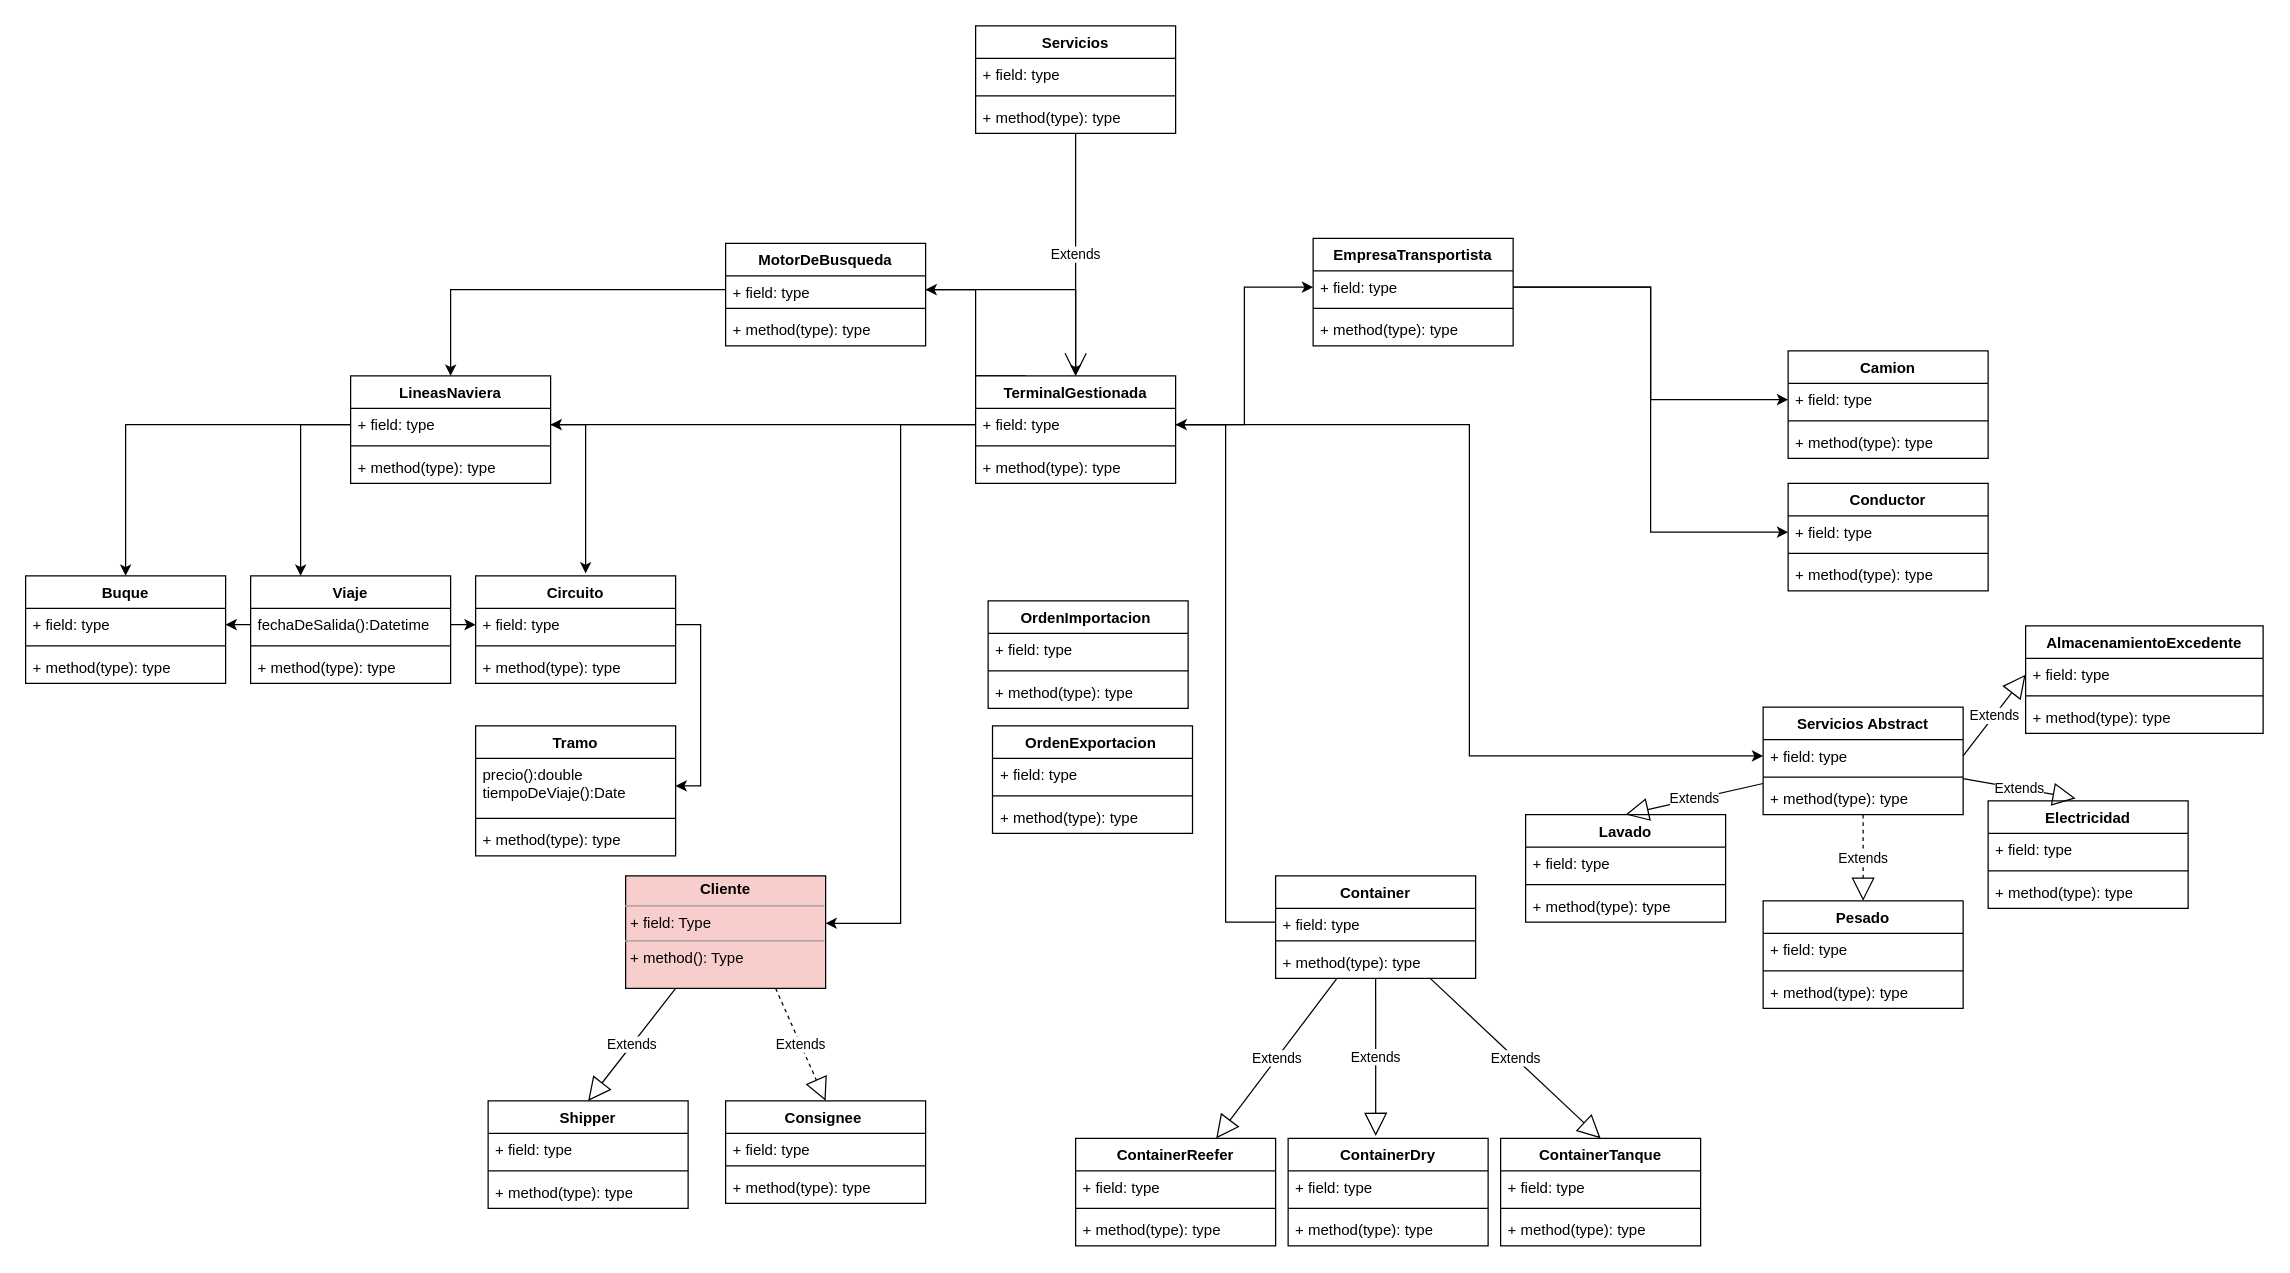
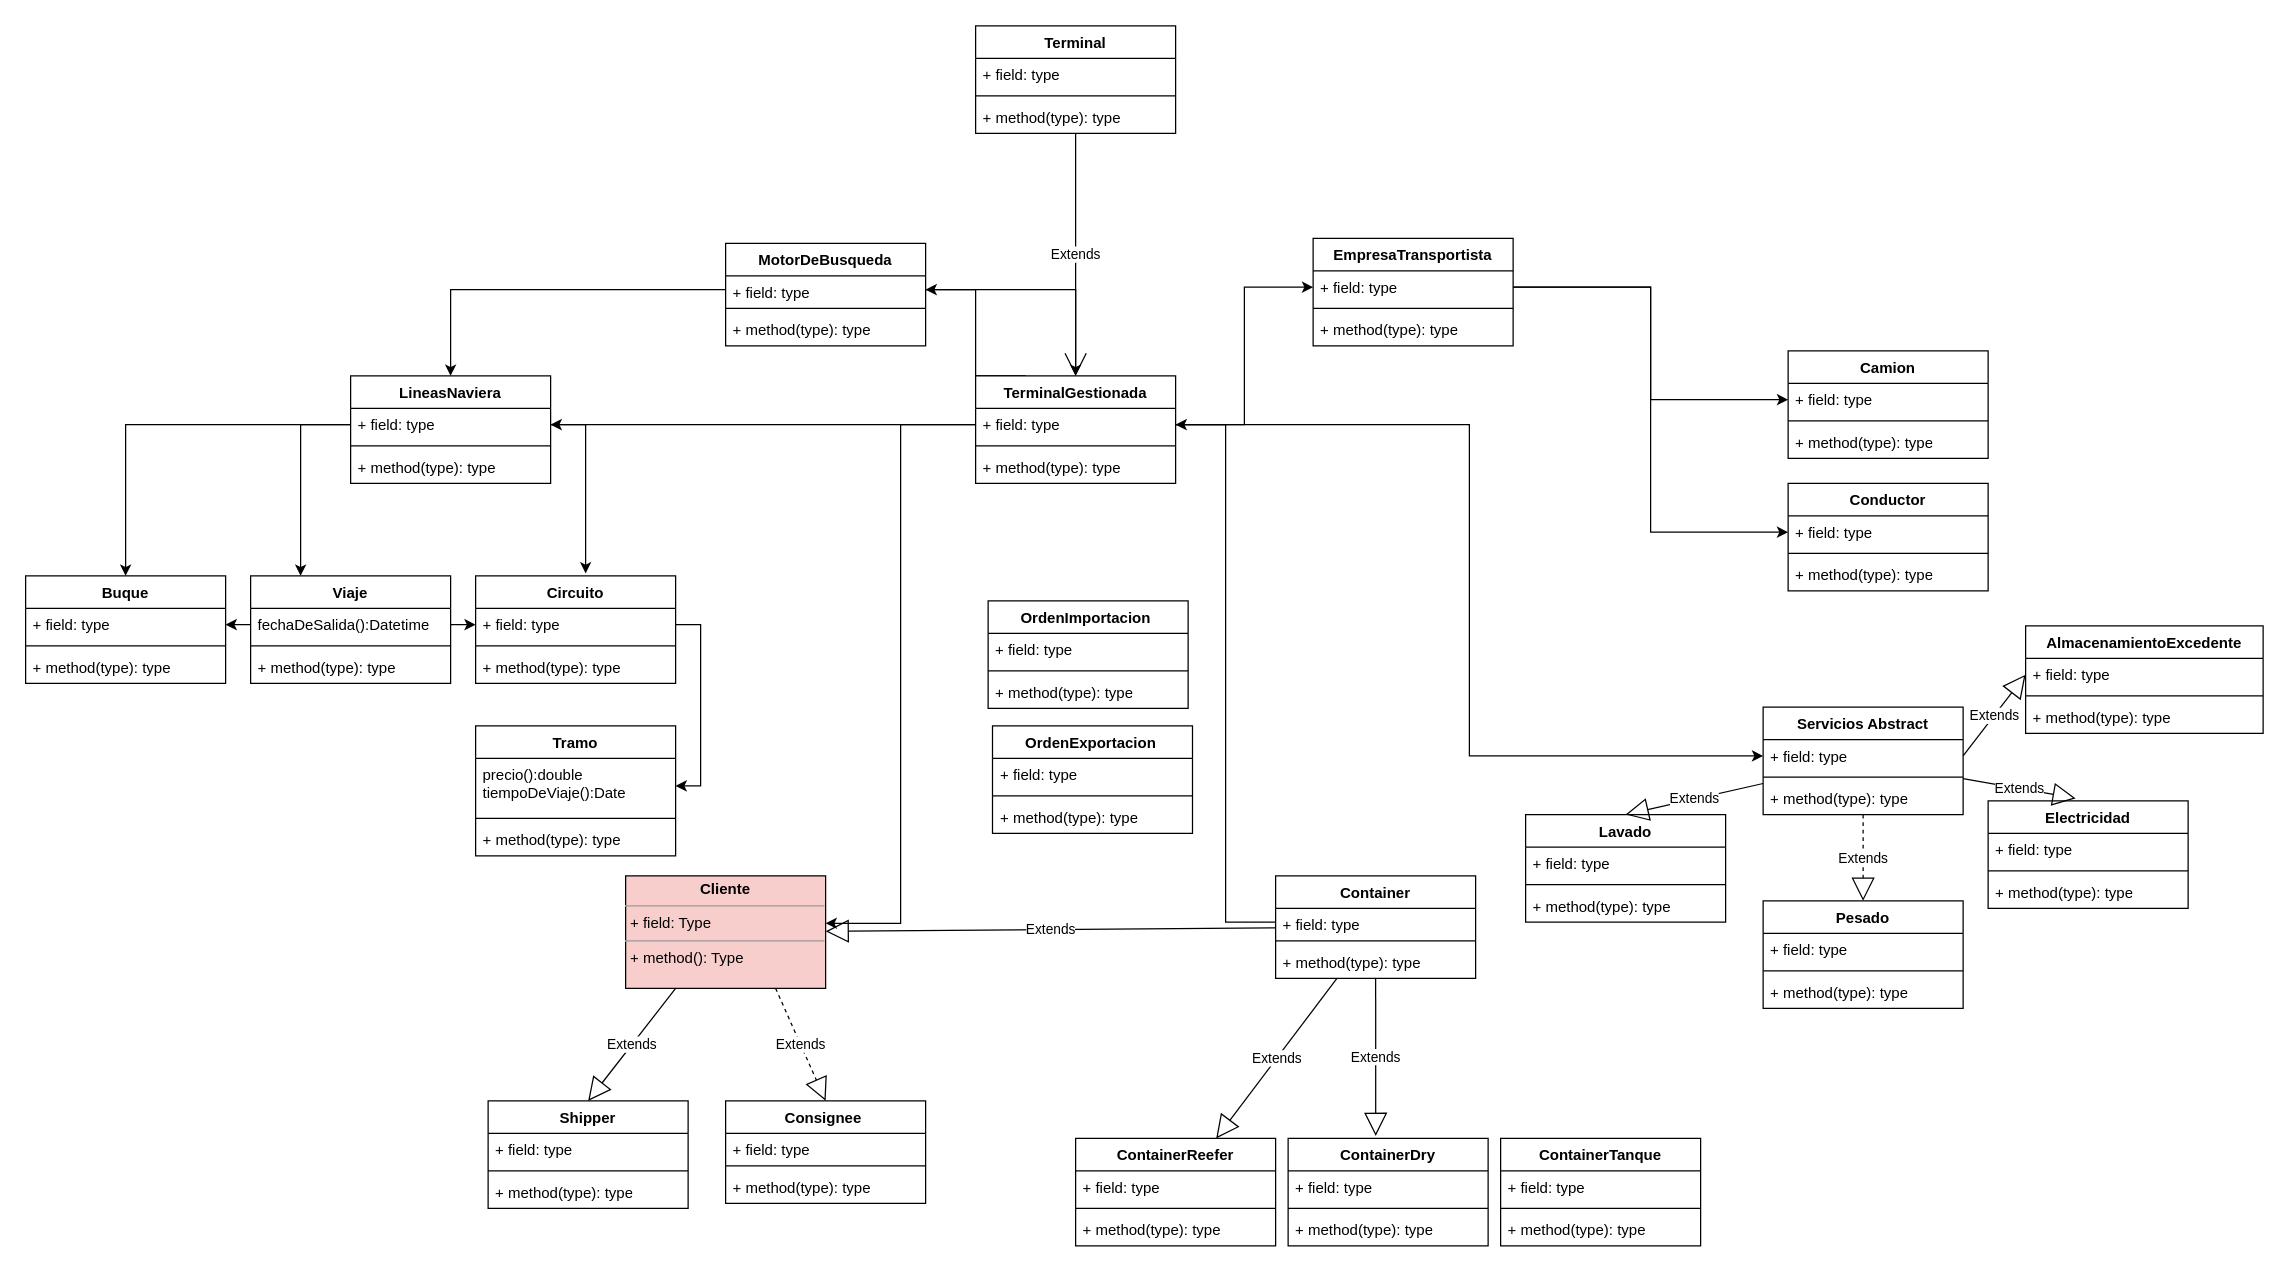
node "Servicios": label "Servicios" -> "Terminal"
edge "Container" -> "ContainerTanque": now "Container" -> "Cliente + field: Type + method(): Type"
